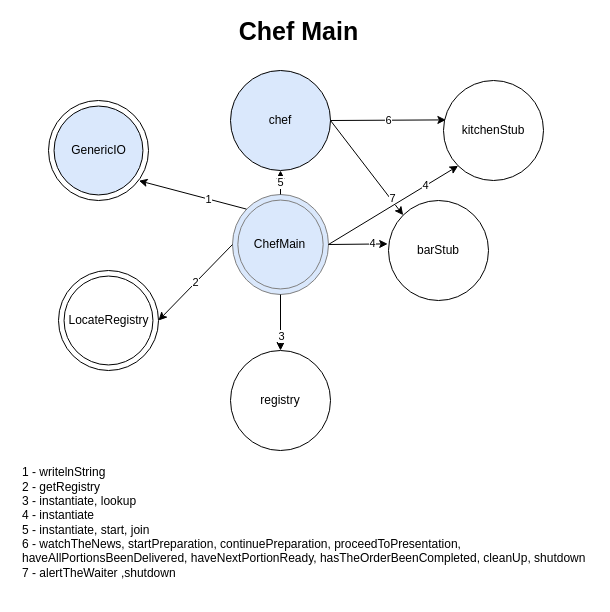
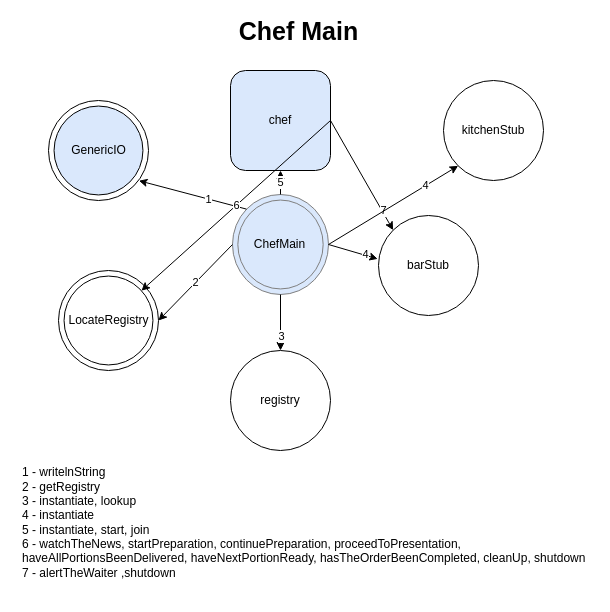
edge "chef" -> "kitchenStub": now "chef" -> "LocateRegistry"
node "chef": shape ellipse -> rounded rectangle
node "barStub": moved (439, 251) -> (429, 266)
